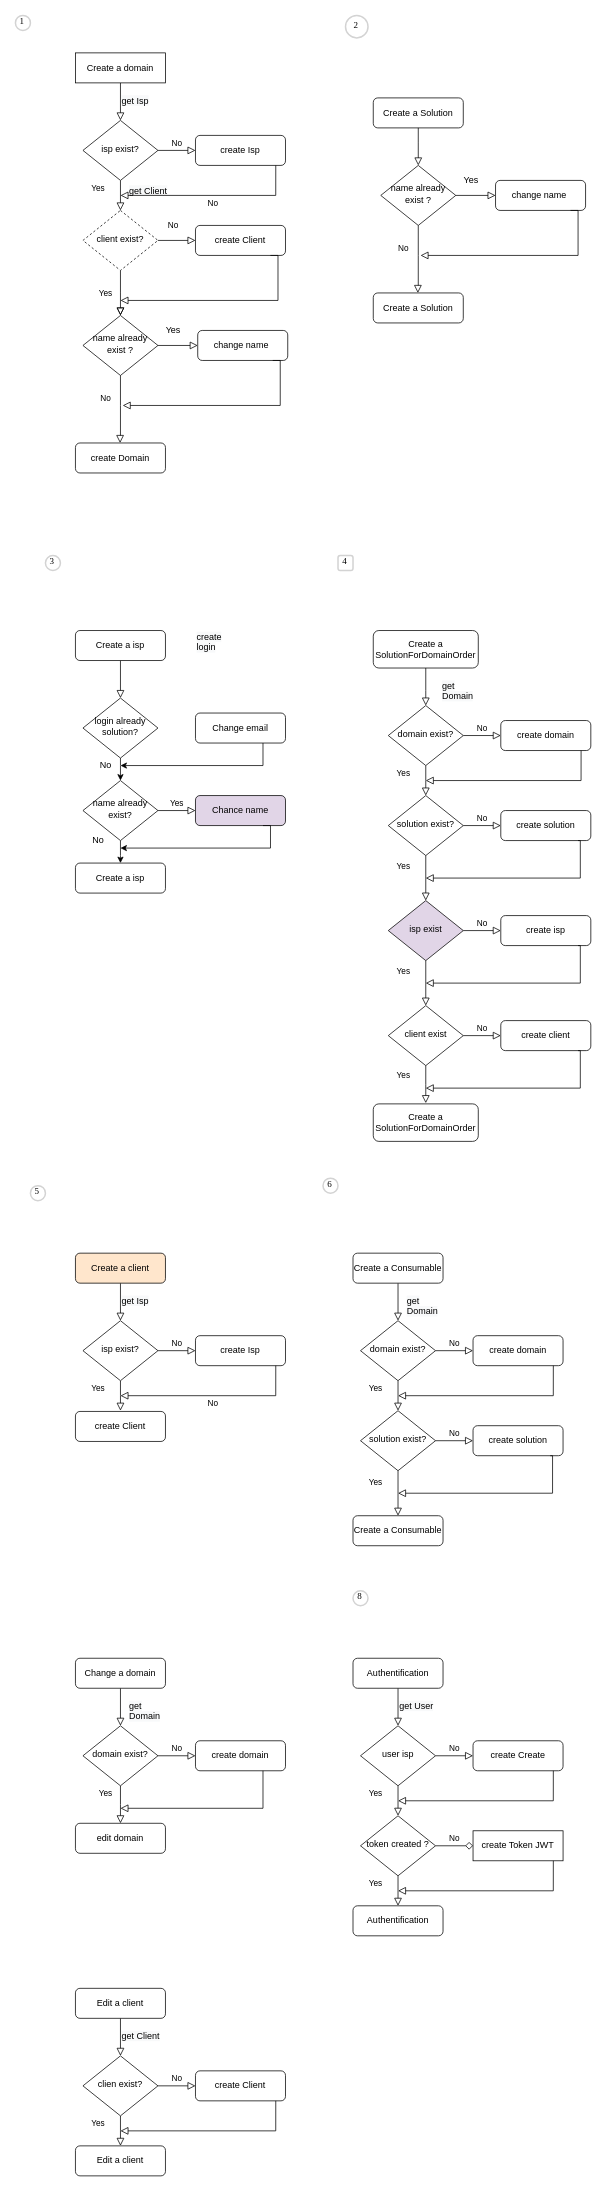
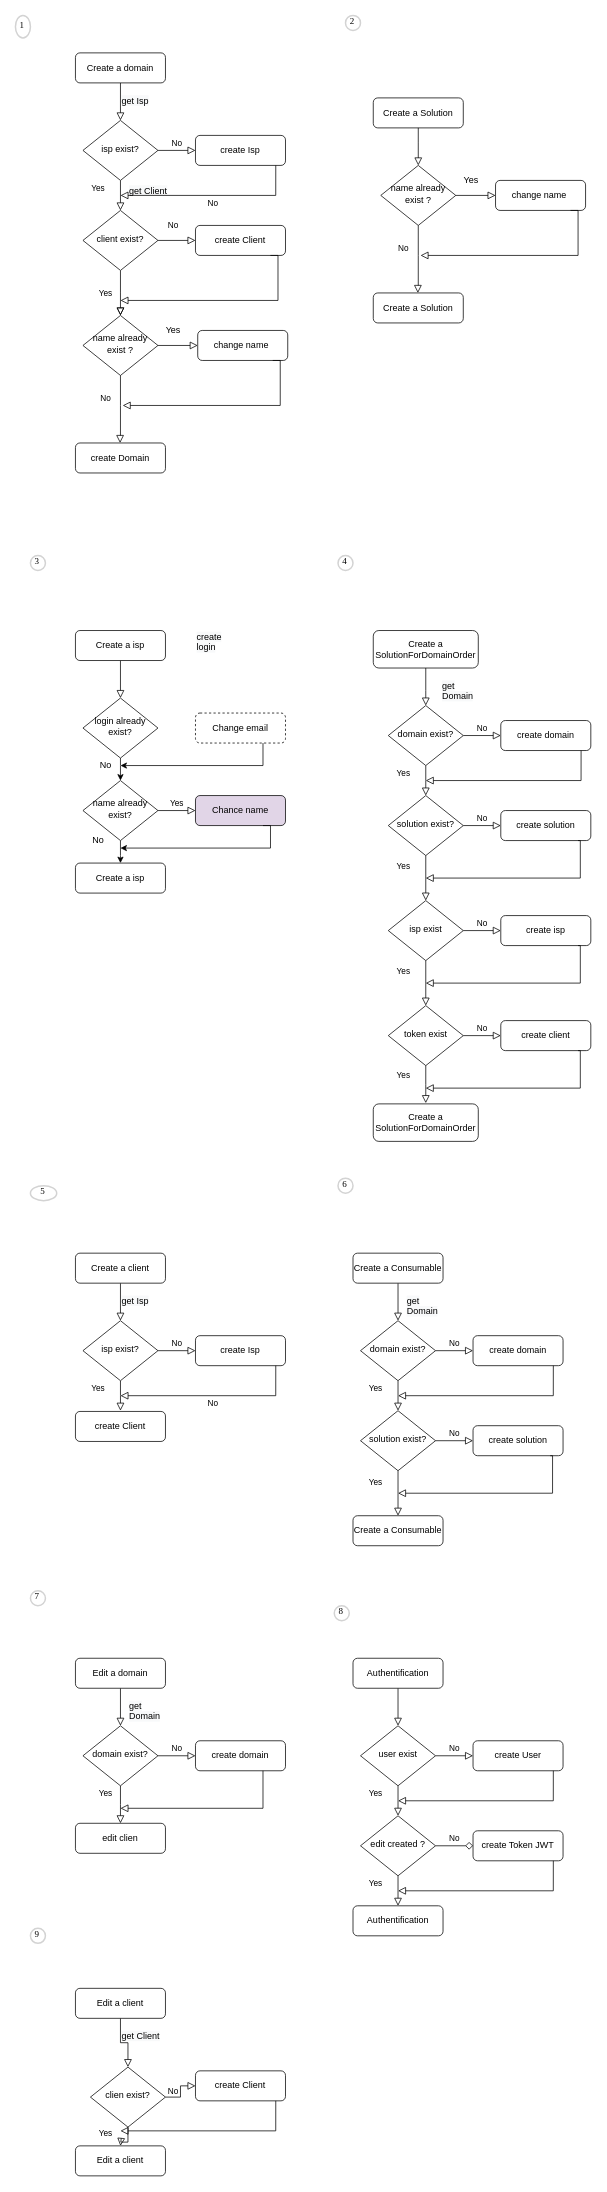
node "1": size 15x15 -> 15x23
node "2": size 23x23 -> 15x15
node "Create a domain": shape rectangle -> rounded rectangle
node "client exist?": style dashed -> solid
node "3": moved (53, 563) -> (38, 563)
node "4": shape rounded rectangle -> ellipse
node "login already solution?": label "login already solution?" -> "login already exist?"
node "Change email": style solid -> dashed
node "isp exist": fillcolor #e1d5e7 -> #ffffff
node "client exist": label "client exist" -> "token exist"
node "6": moved (330, 1185) -> (345, 1185)
node "5": size 15x15 -> 26x15
node "Create a client": fillcolor #ffe6cc -> #ffffff
node "7": added
node "8": moved (360, 1598) -> (342, 1613)
node "Change a domain": label "Change a domain" -> "Edit a domain"
node "get User": removed
node "user isp": label "user isp" -> "user exist"
node "create Create": label "create Create" -> "create User"
node "edit domain": label "edit domain" -> "edit clien"
node "token created ?": label "token created ?" -> "edit created ?"
node "create Token JWT": shape rectangle -> rounded rectangle
node "9": added
node "clien exist?": moved (120, 2085) -> (128, 2097)
